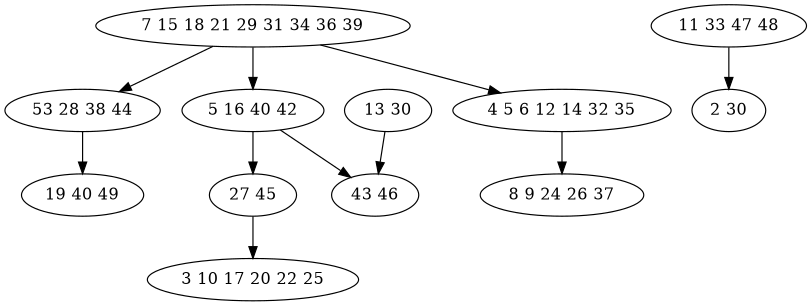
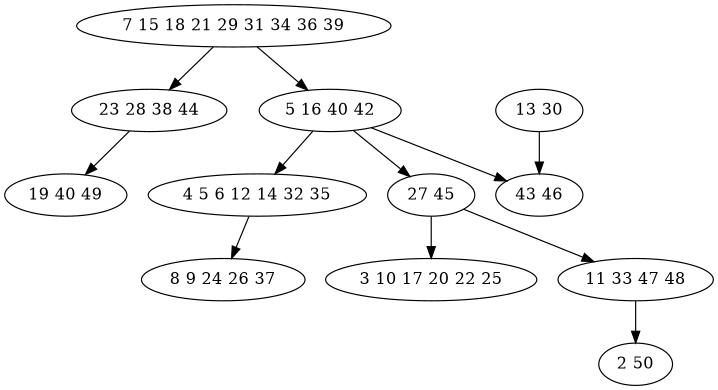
edge "7 15 18 21 29 31 34 36 39" -> "4 5 6 12 14 32 35": now "5 16 40 42" -> "4 5 6 12 14 32 35"
node "53 28 38 44": label "53 28 38 44" -> "23 28 38 44"
node "2 30": label "2 30" -> "2 50"
edge "27 45" -> "11 33 47 48": added
